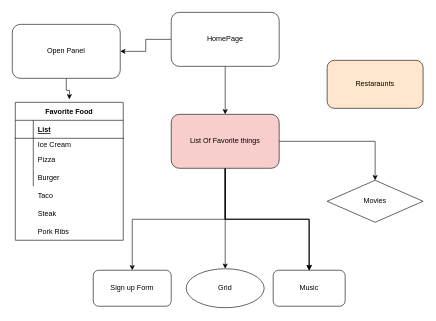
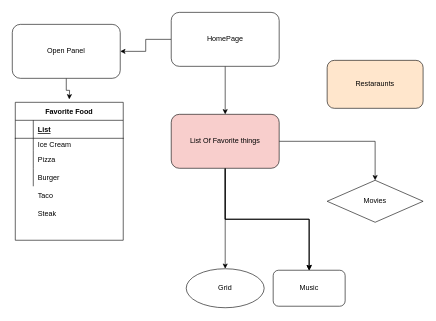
edge "List Of Favorite things" -> "Sign up Form": removed
node "Pork Ribs": removed
node "Sign up Form": removed
